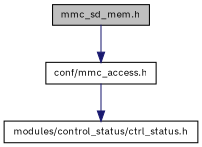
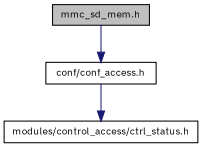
node "conf/mmc_access.h": label "conf/mmc_access.h" -> "conf/conf_access.h"
node "modules/control_status/ctrl_status.h": label "modules/control_status/ctrl_status.h" -> "modules/control_access/ctrl_status.h"
